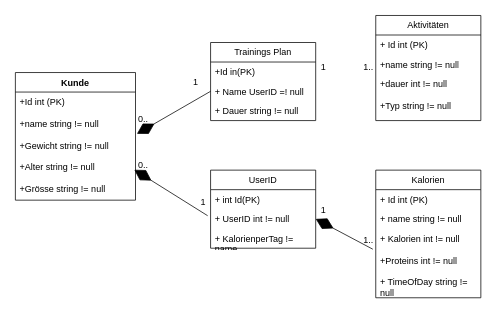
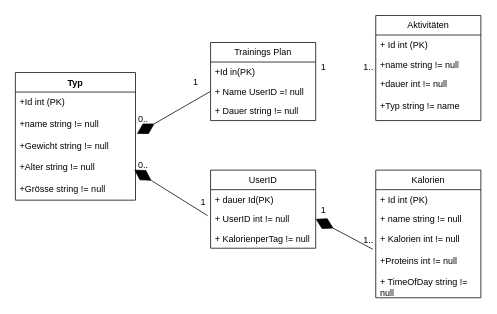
node "Kunde": label "Kunde" -> "Typ"
node "+dauer int != null +Typ string != null": label "+dauer int != null +Typ string != null" -> "+dauer int != null +Typ string != name"
node "+ int Id(PK)": label "+ int Id(PK)" -> "+ dauer Id(PK)"
node "+ KalorienperTag != name": label "+ KalorienperTag != name" -> "+ KalorienperTag != null"
